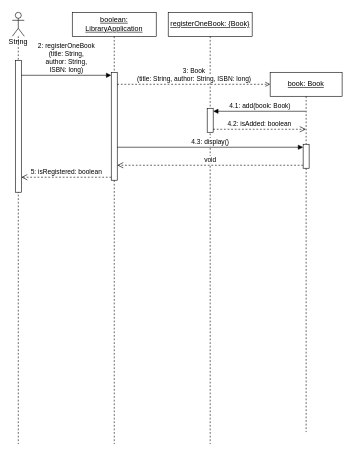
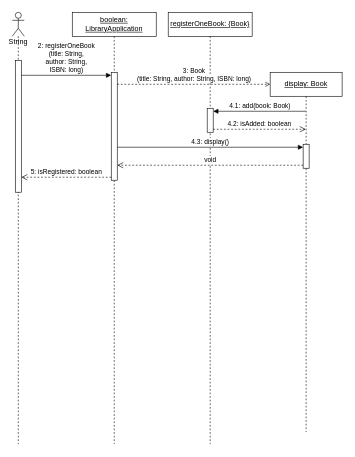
node "book: Book": label "book: Book" -> "display: Book"
